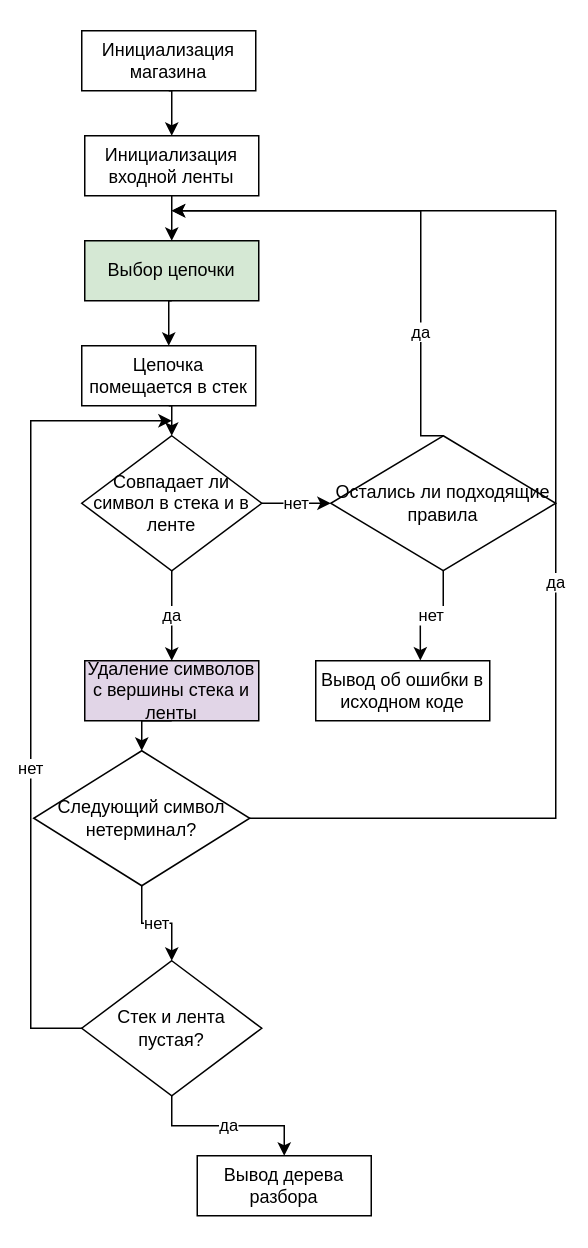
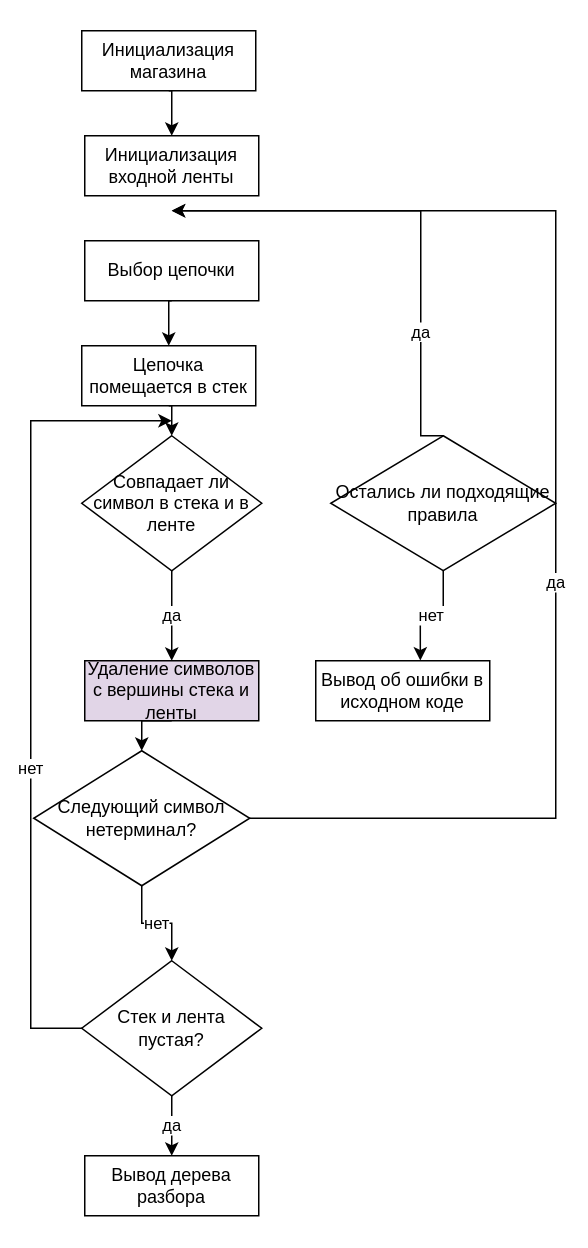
edge "Инициализация входной ленты" -> "Выбор цепочки": removed
node "Выбор цепочки": fillcolor #d5e8d4 -> #ffffff
edge "Совпадает ли символ в стека и в ленте" -> "Остались ли подходящие правила": removed, label "нет"
node "Вывод дерева разбора": moved (284, 1186) -> (172, 1186)
